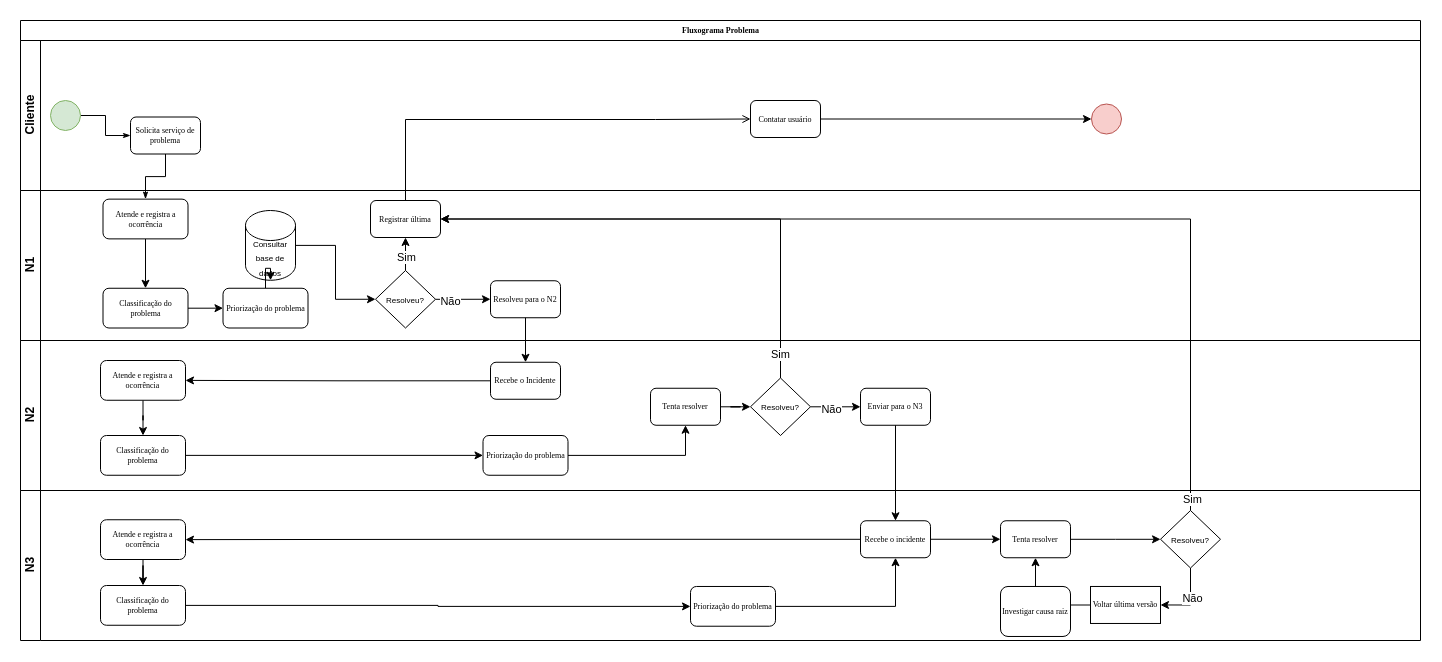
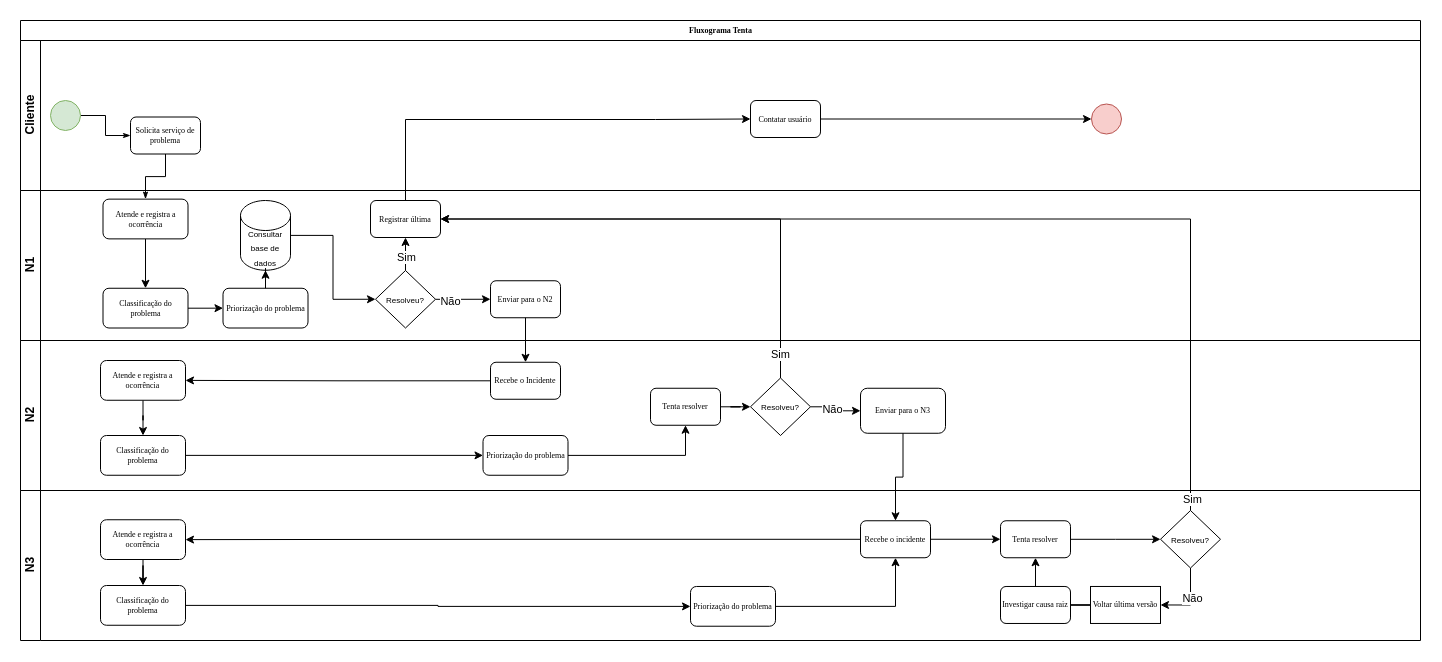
node "Fluxograma Problema": label "Fluxograma Problema" -> "Fluxograma Tenta"
edge "Registrar última" -> "Contatar usuário": arrowhead open -> classic
node "Consultar base de dados": moved (271, 245) -> (266, 235)
node "Resolveu para o N2": label "Resolveu para o N2" -> "Enviar para o N2"
node "Enviar para o N3": size 70x37 -> 85x45
node "Investigar causa raiz": size 70x50 -> 70x37
